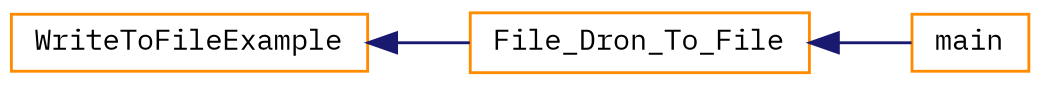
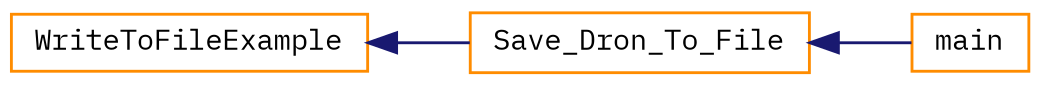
node "File_Dron_To_File": label "File_Dron_To_File" -> "Save_Dron_To_File"
